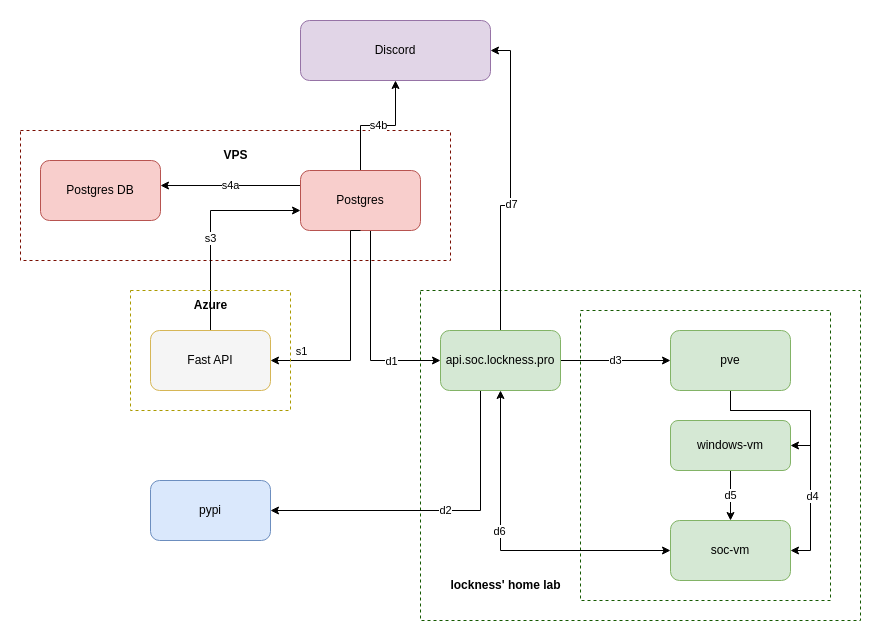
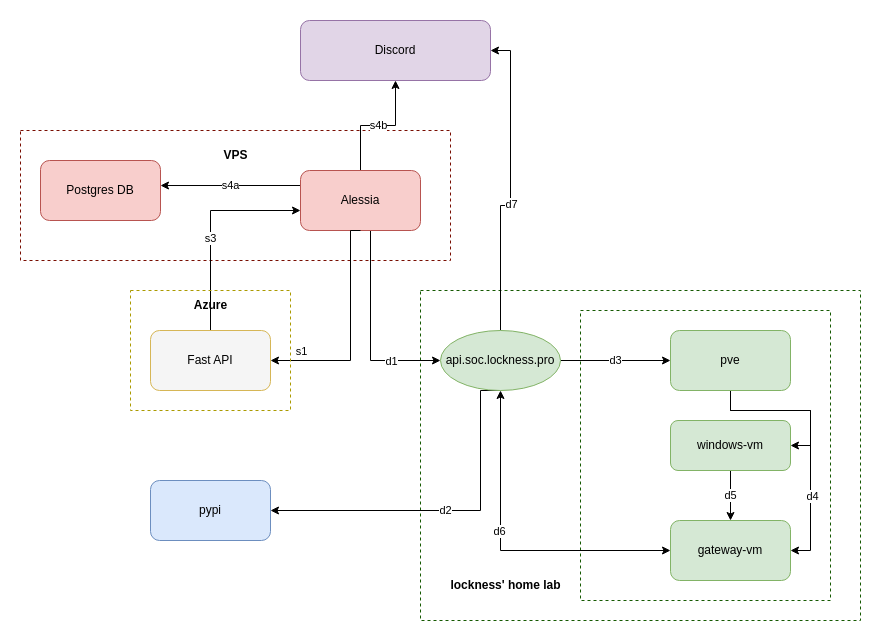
node "Postgres": label "Postgres" -> "Alessia"
node "api.soc.lockness.pro": shape rounded rectangle -> ellipse
node "soc-vm": label "soc-vm" -> "gateway-vm"
